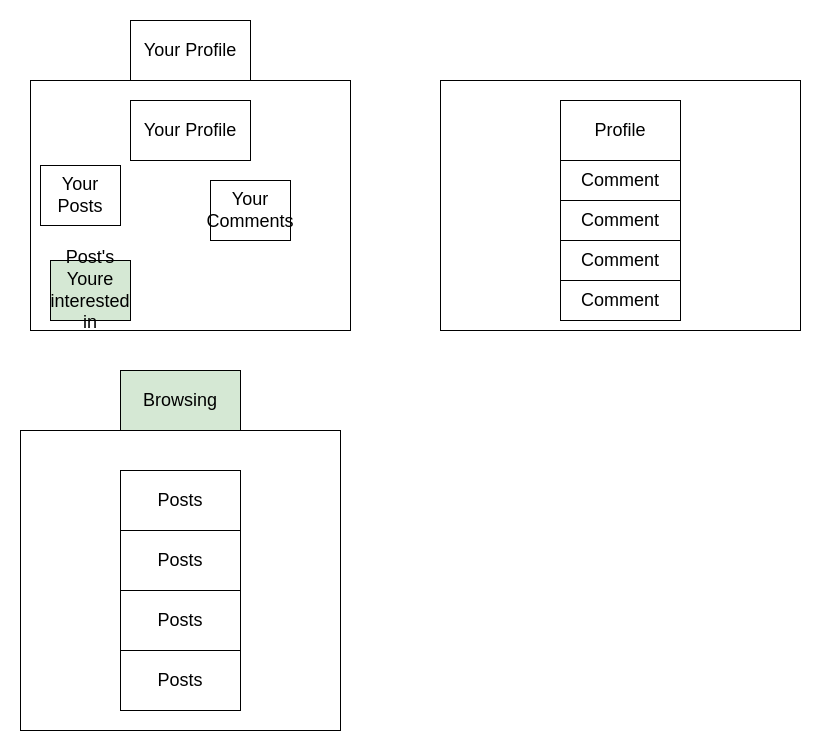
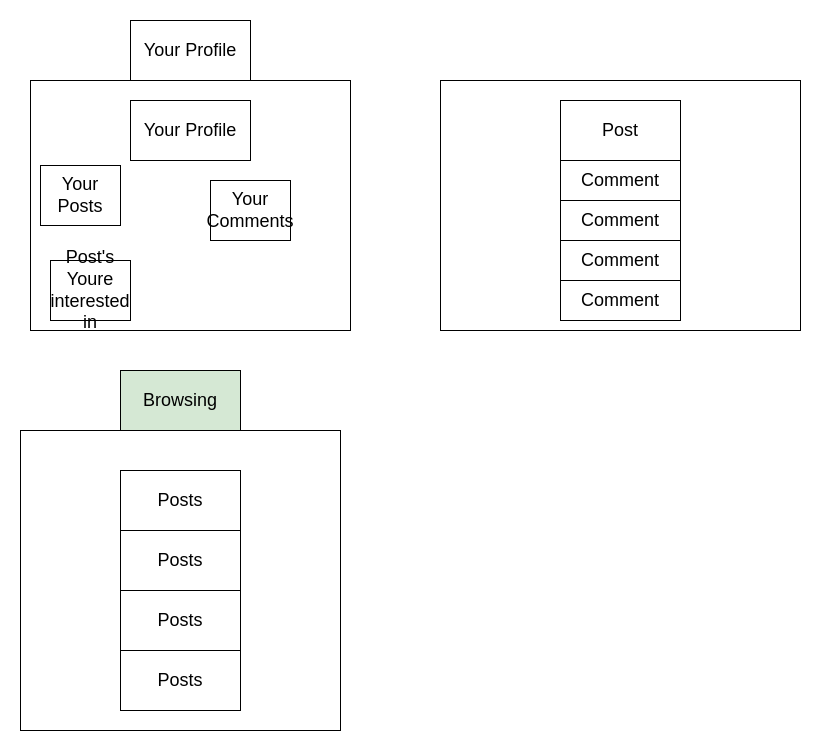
node "Profile": label "Profile" -> "Post"
node "Post's Youre interested in": fillcolor #d5e8d4 -> #ffffff
